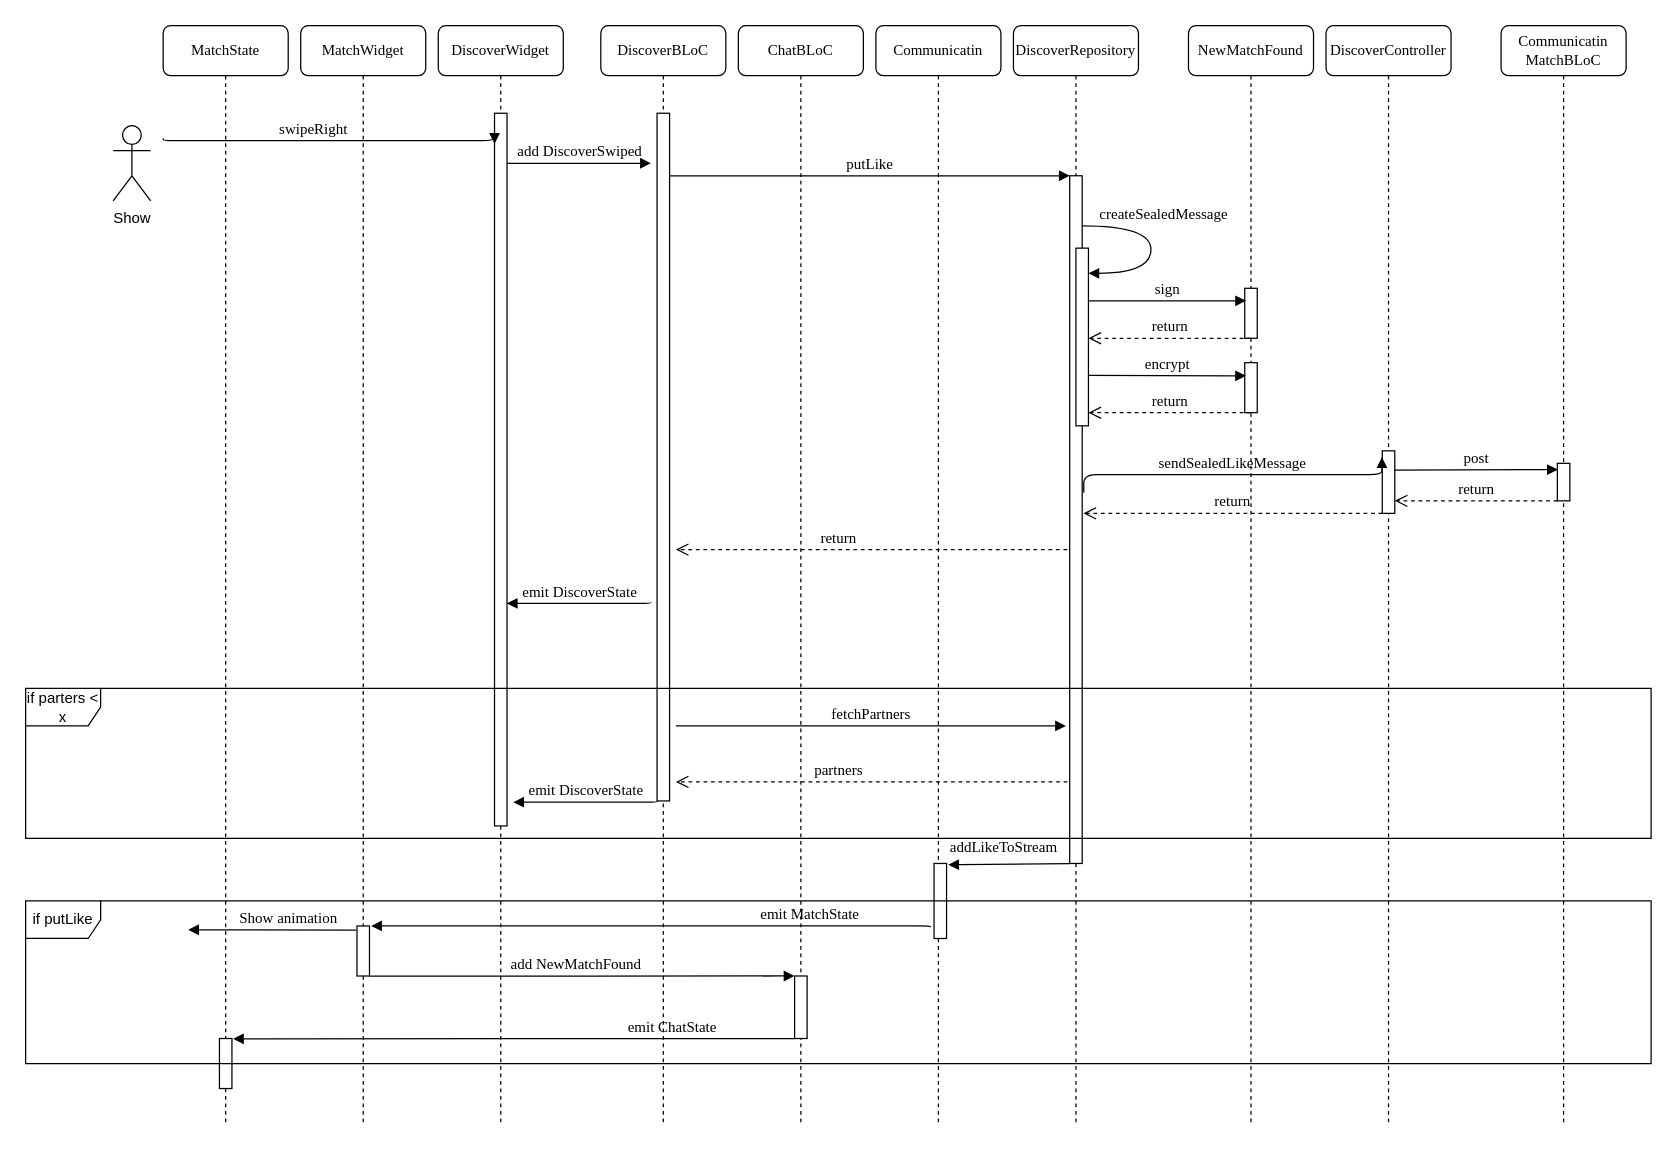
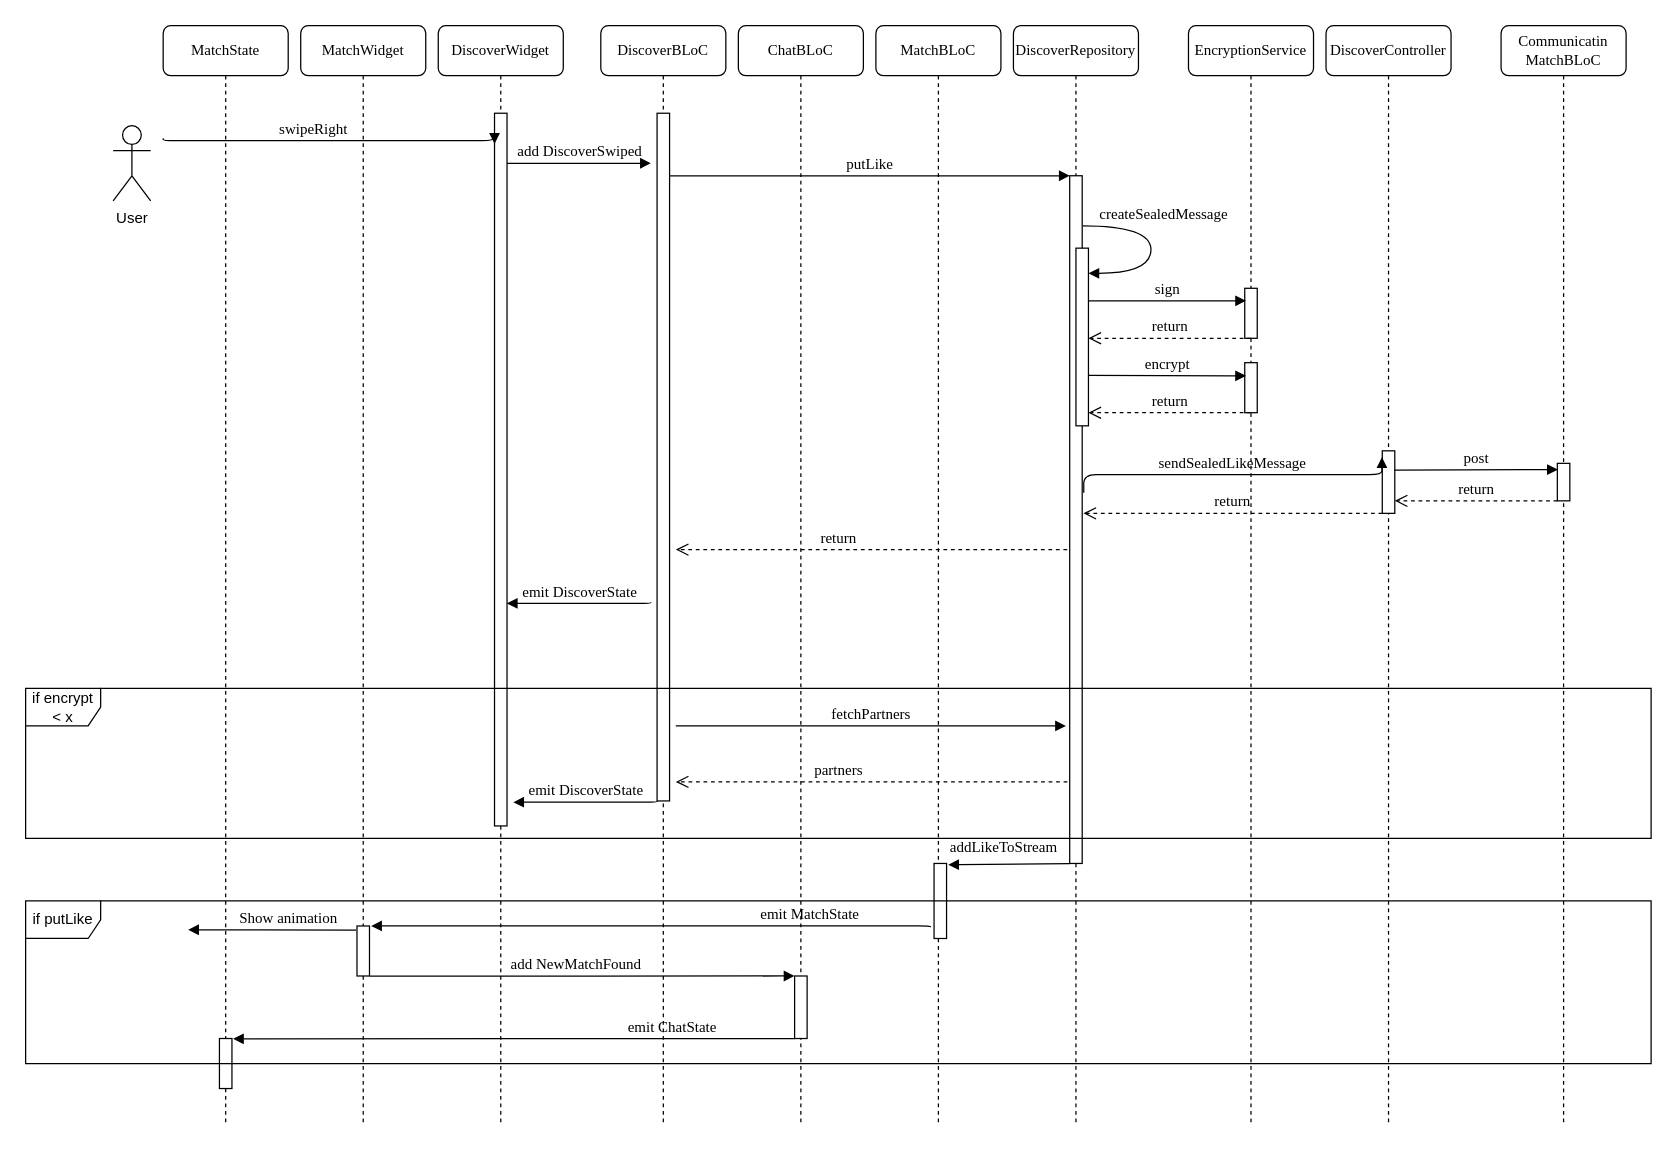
node "Communicatin": label "Communicatin" -> "MatchBLoC"
node "NewMatchFound": label "NewMatchFound" -> "EncryptionService"
node "Show": label "Show" -> "User"
node "if parters < x": label "if parters < x" -> "if encrypt < x"
